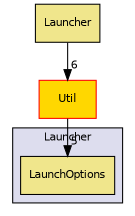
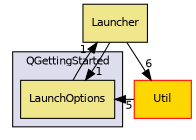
edge "Launcher" -> "LaunchOptions": added
edge "LaunchOptions" -> "Launcher": added
cluster "Launcher": label "Launcher" -> "QGettingStarted"
